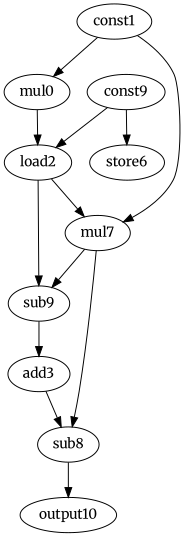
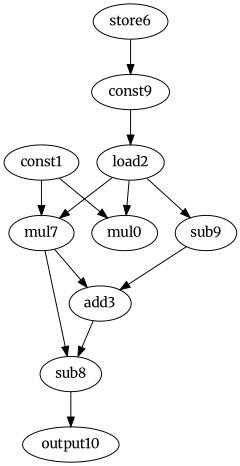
edge "mul0" -> "load2": reversed
edge "const9" -> "store6": reversed
edge "mul7" -> "sub9": now "mul7" -> "add3"
